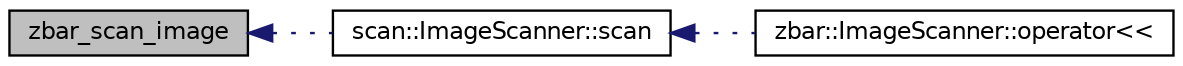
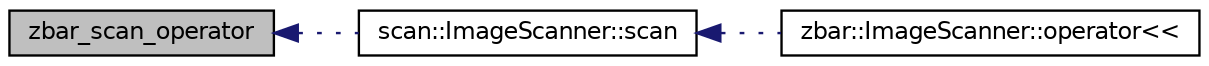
node "zbar_scan_image": label "zbar_scan_image" -> "zbar_scan_operator"
